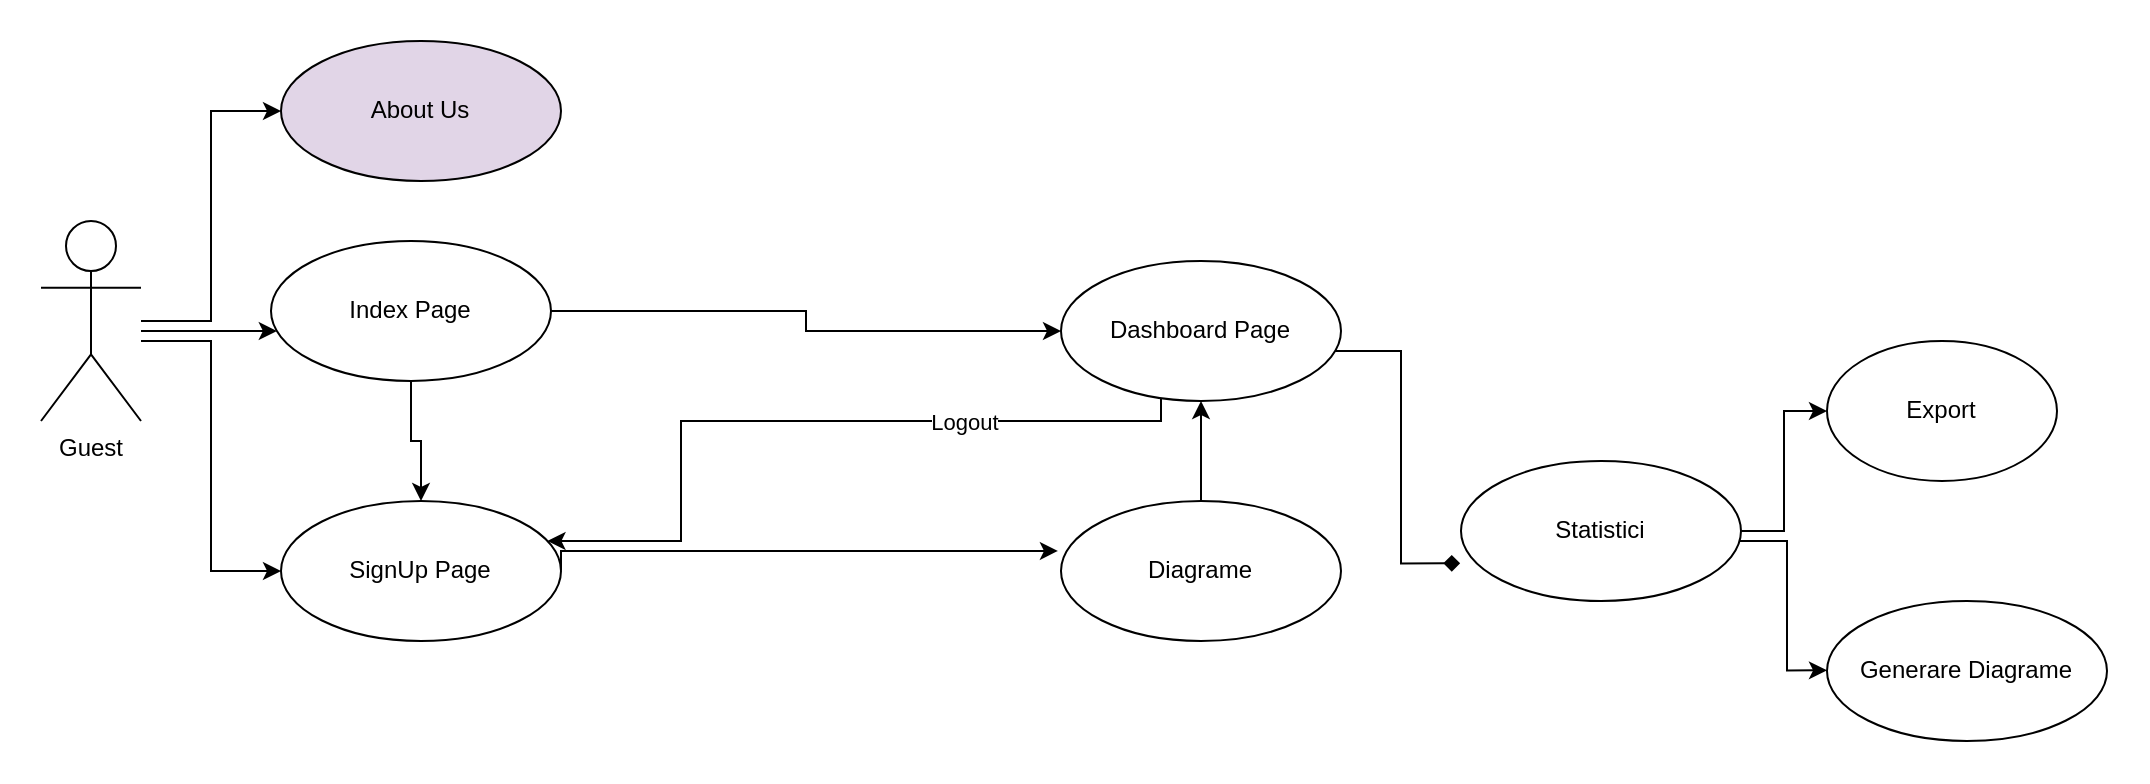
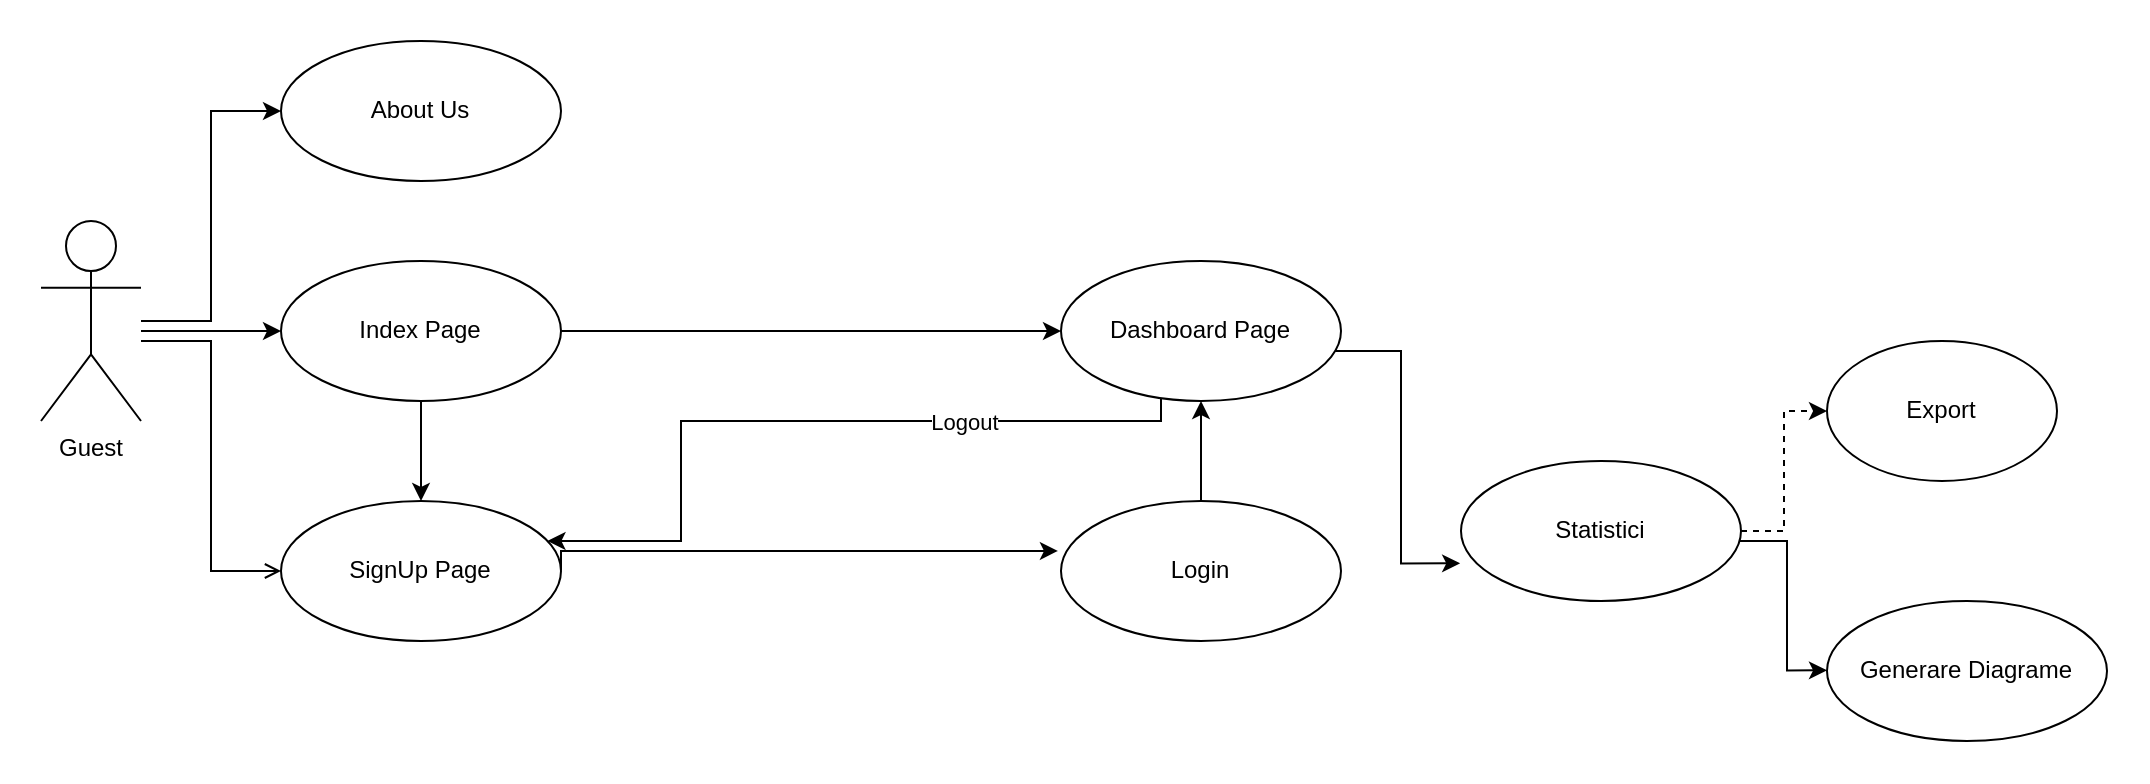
node "About Us": fillcolor #e1d5e7 -> #ffffff
node "Index Page": moved (411, 311) -> (421, 331)
edge "Statistici" -> "Export": style solid -> dashed
edge "Dashboard Page" -> "Statistici": arrowhead diamond -> classic
edge "Guest" -> "SignUp Page": arrowhead classic -> open
node "Diagrame": label "Diagrame" -> "Login"
